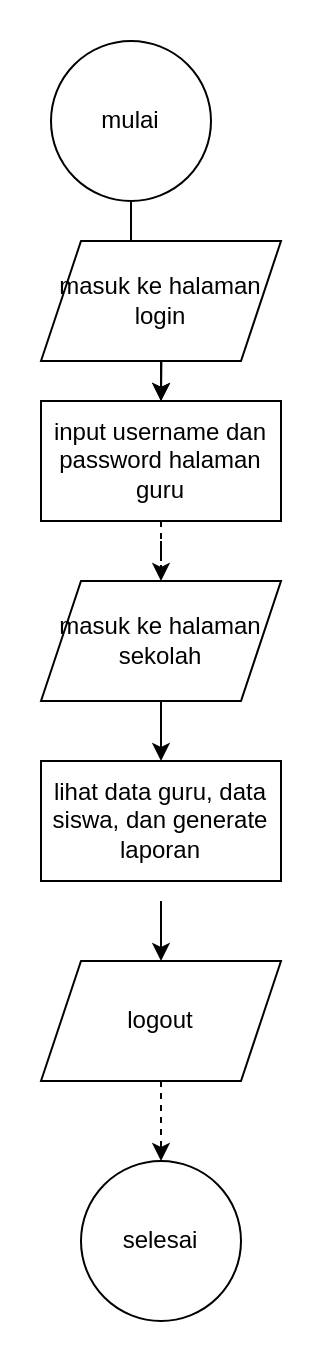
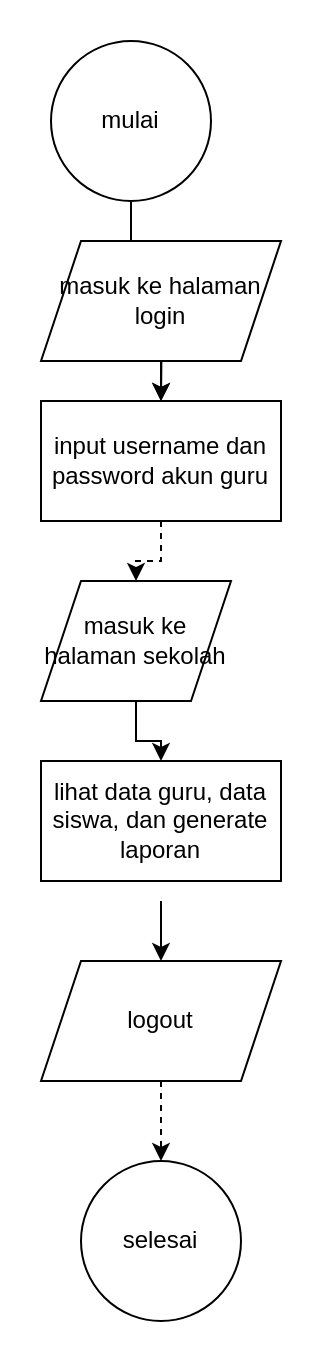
node "input username dan password halaman guru": label "input username dan password halaman guru" -> "input username dan password akun guru"
node "masuk ke halaman sekolah": size 240x120 -> 190x120
